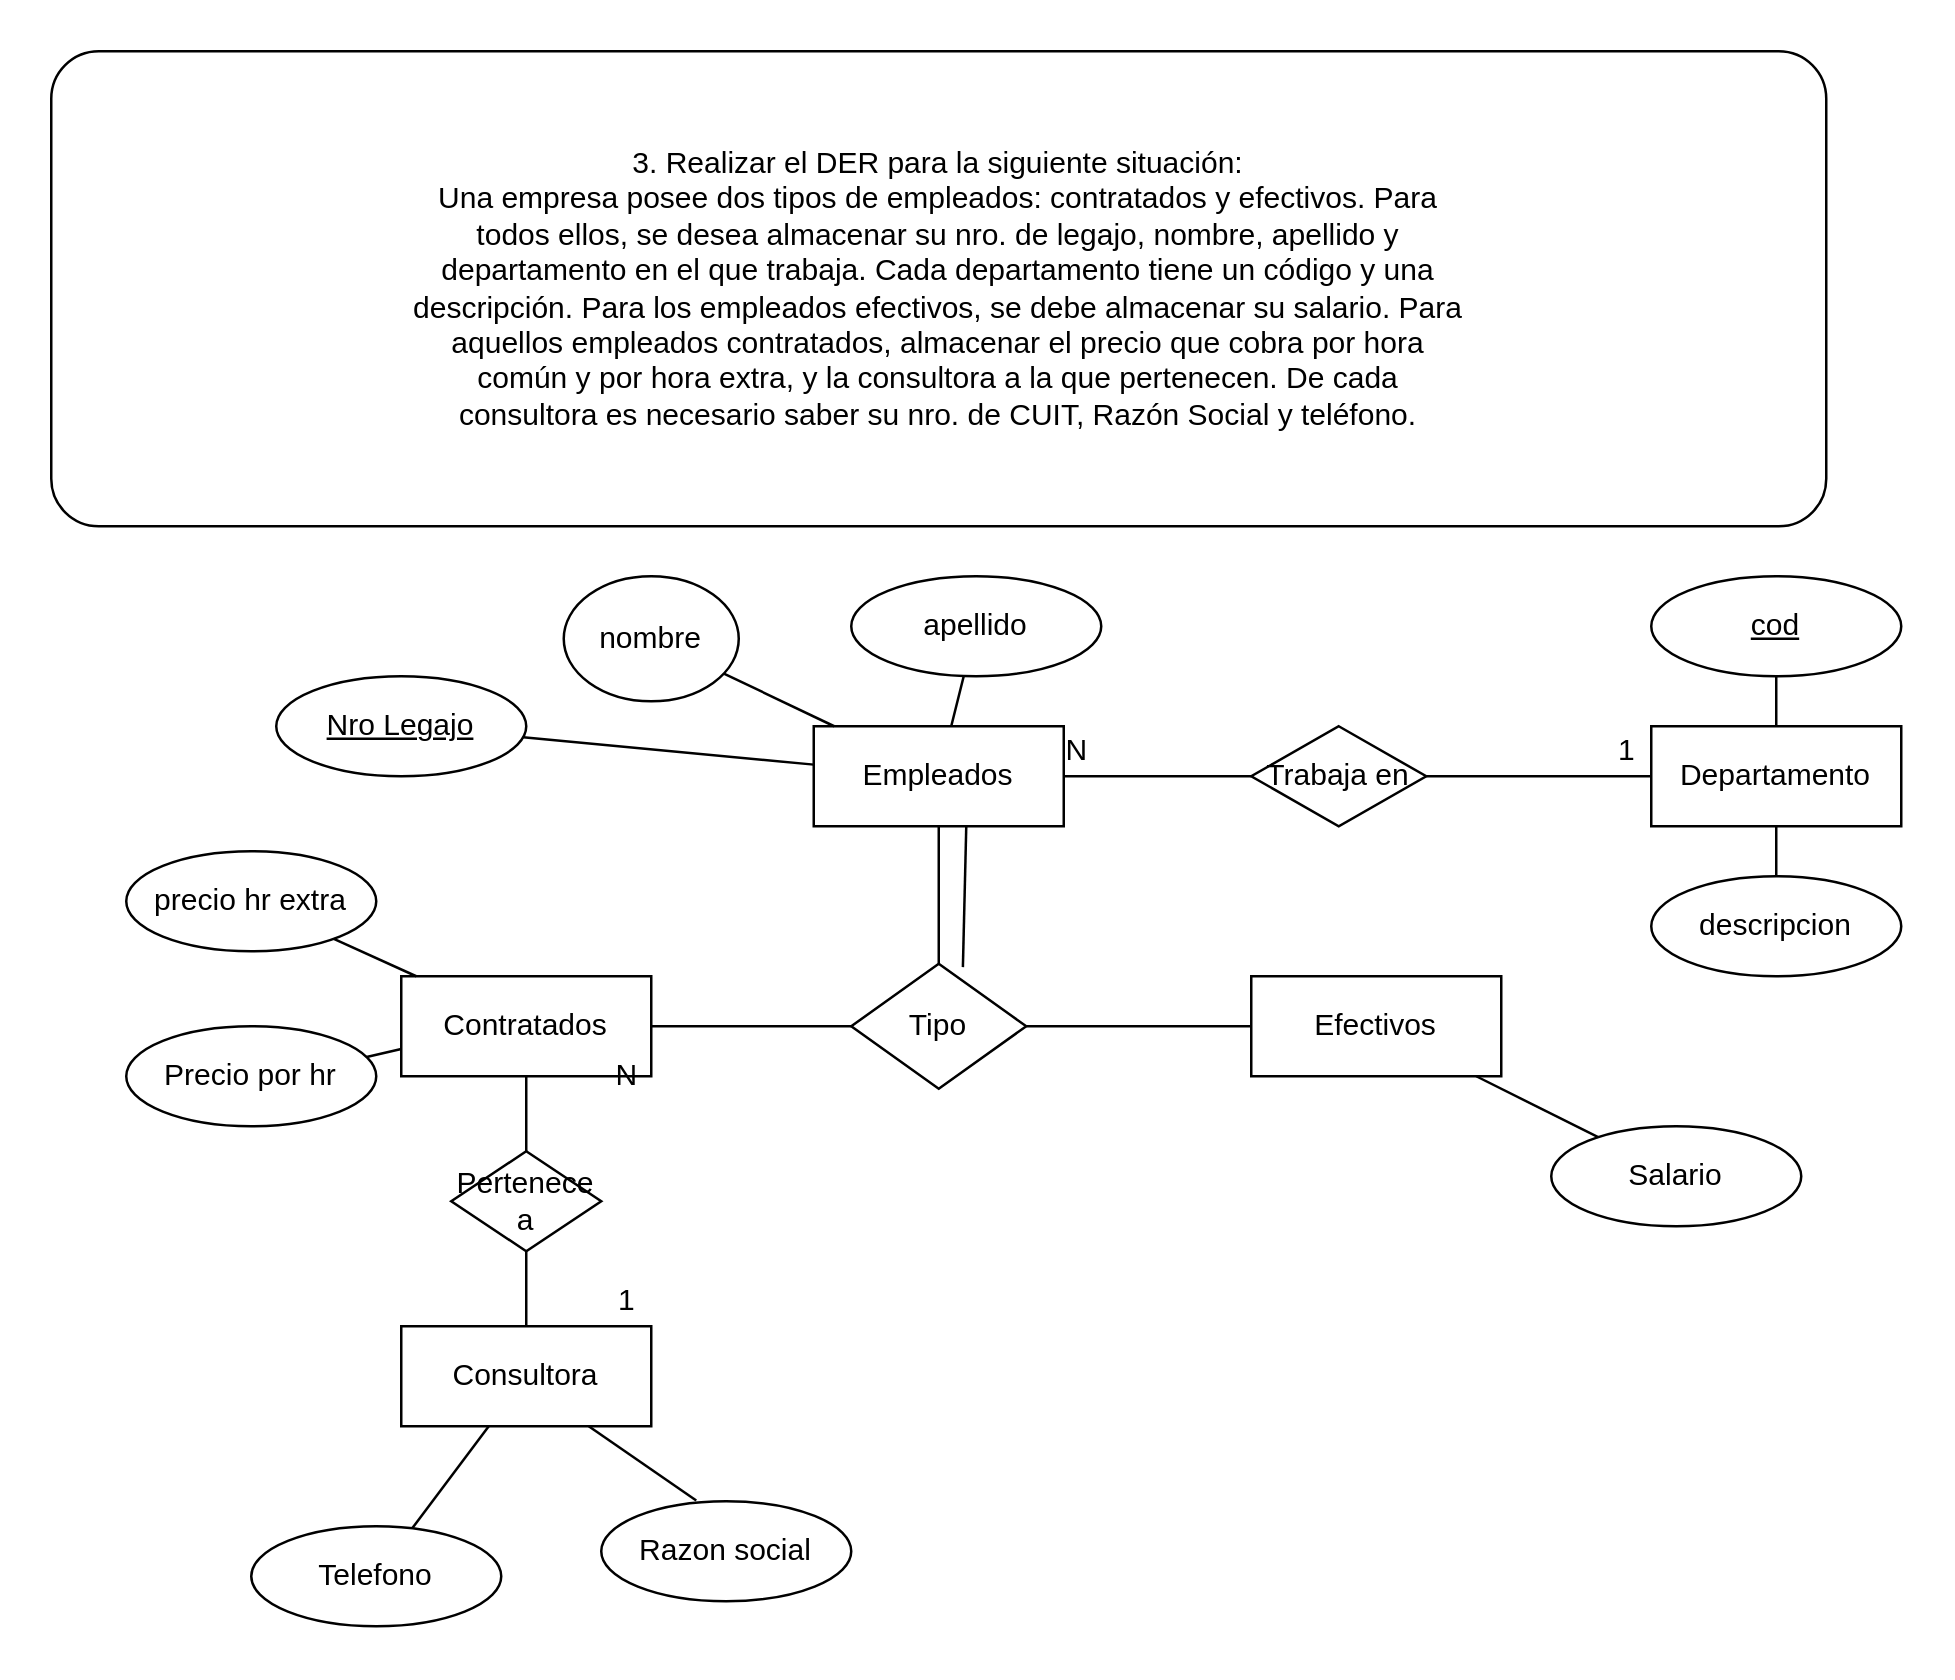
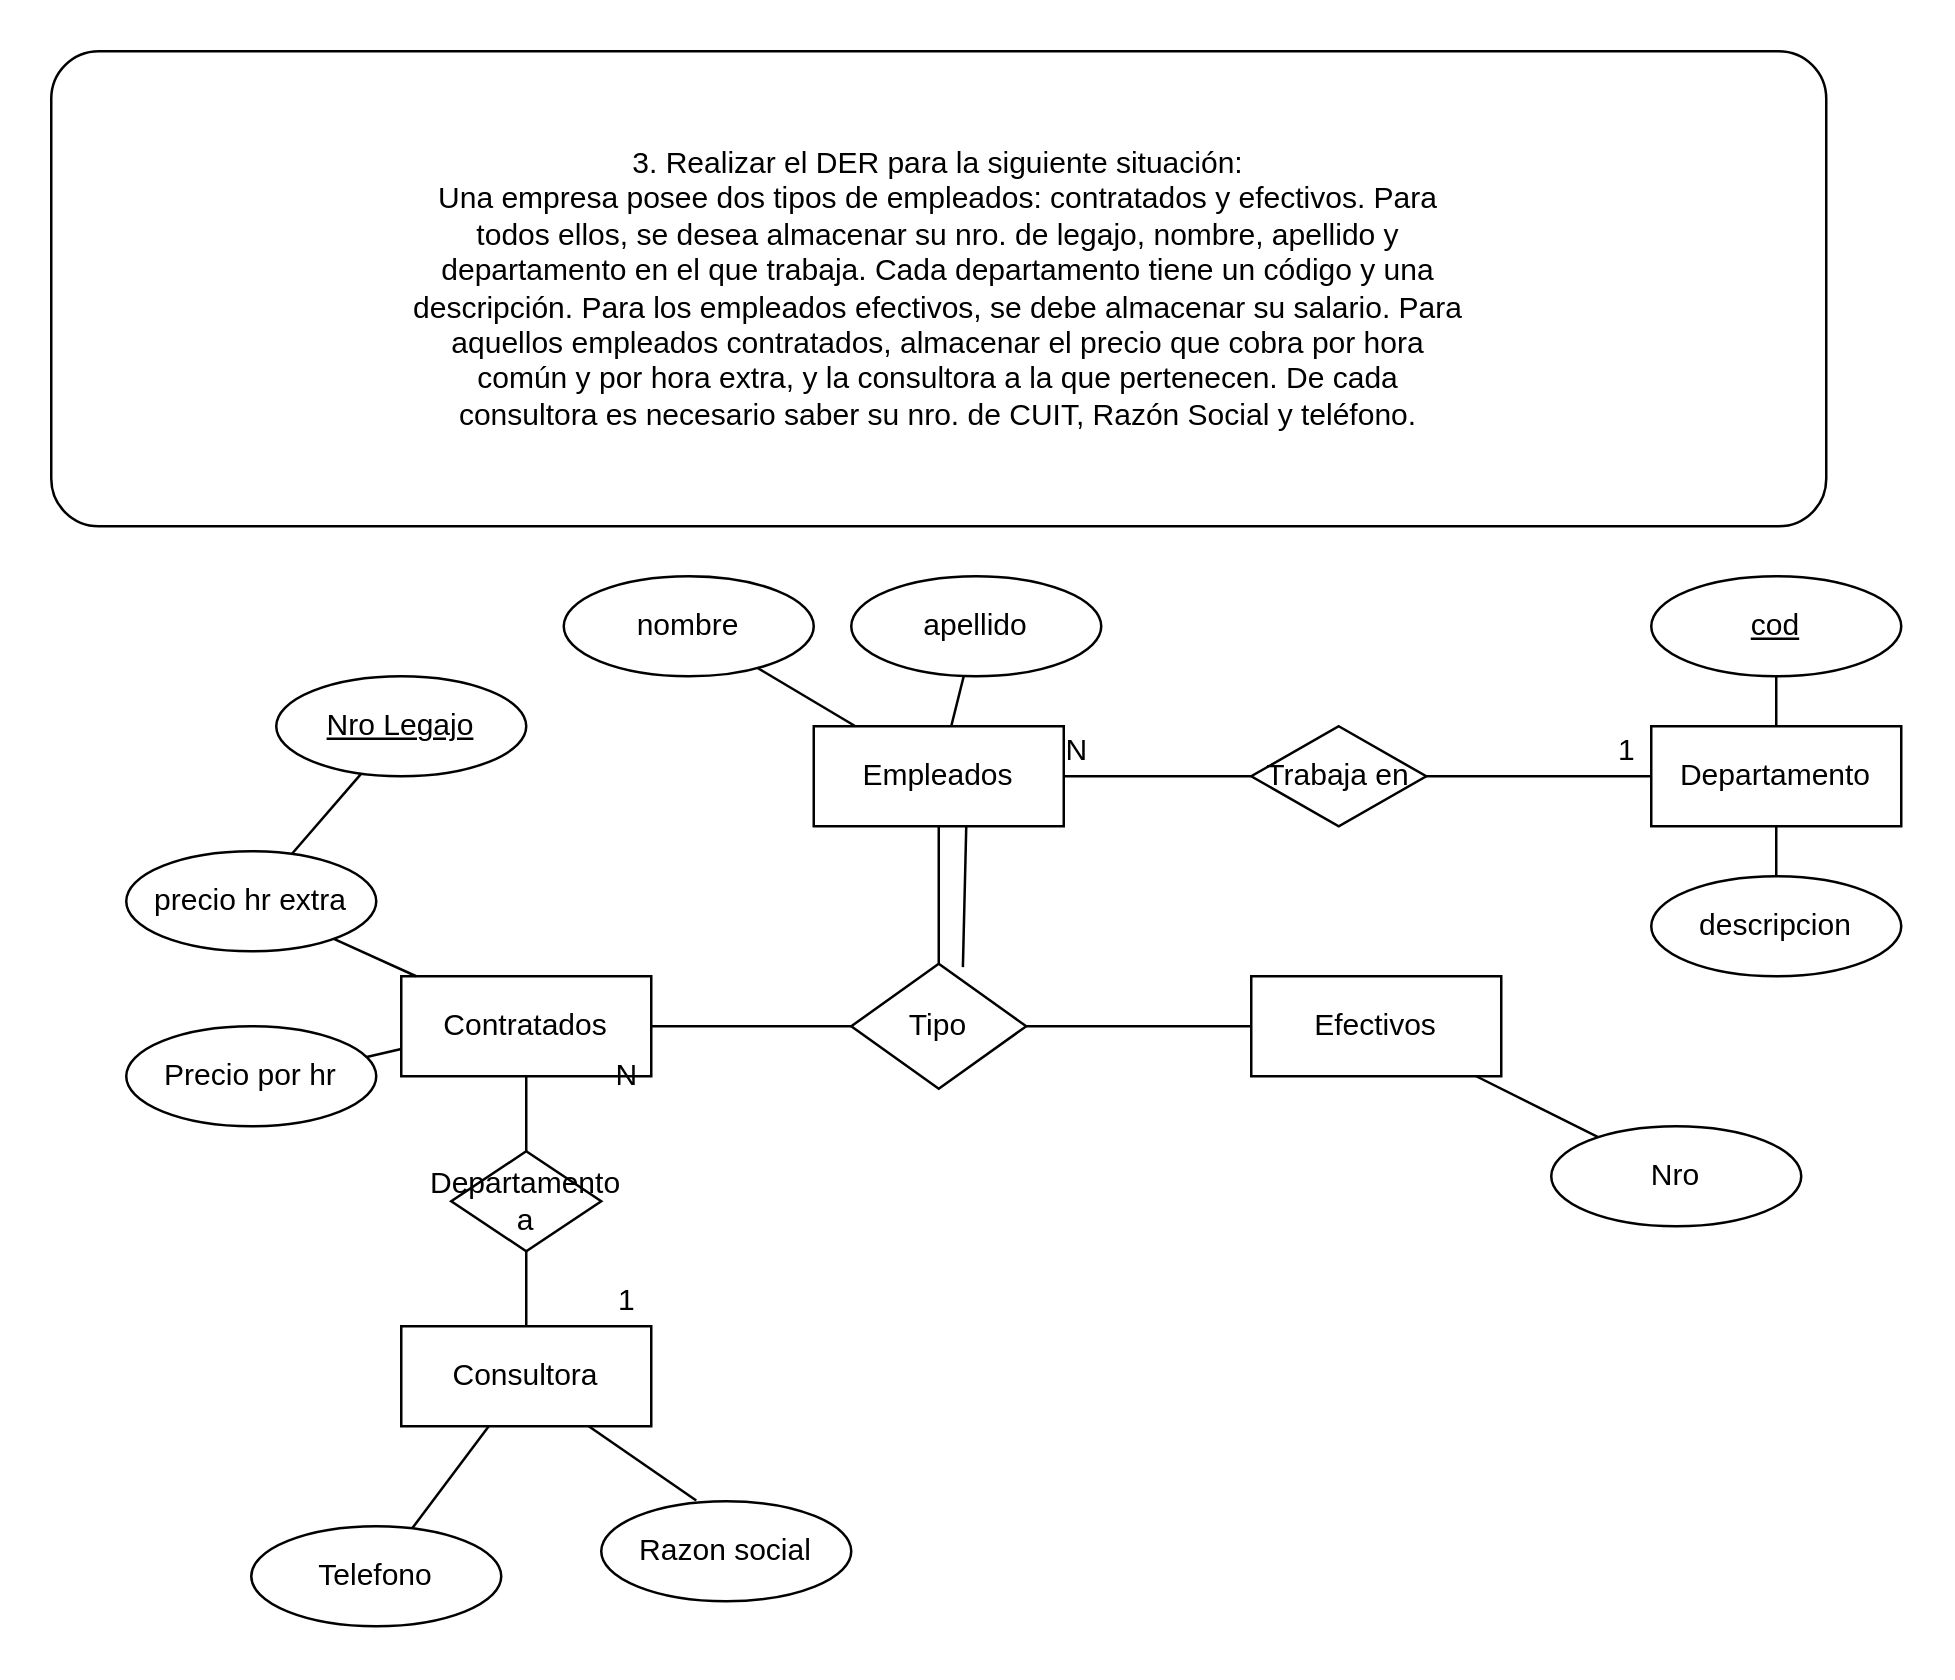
node "nombre": size 175x125 -> 250x100
edge "Nro Legajo" -- "Empleados": now "Nro Legajo" -- "precio hr extra"
node "Salario": label "Salario" -> "Nro"
node "Pertenece a": label "Pertenece a" -> "Departamento a"
